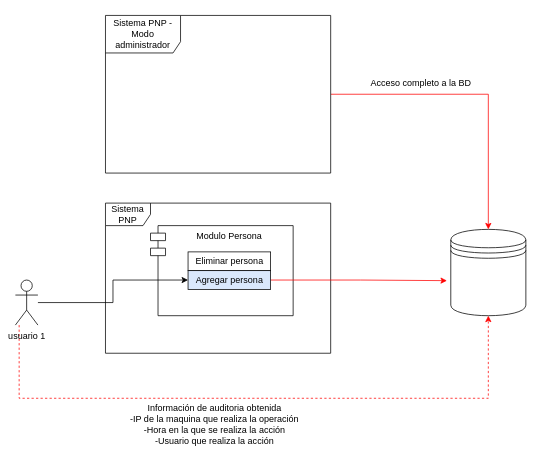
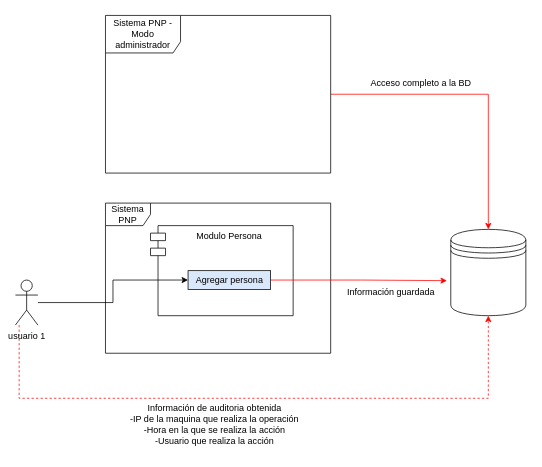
node "Eliminar persona": removed
node "Información guardada": added
